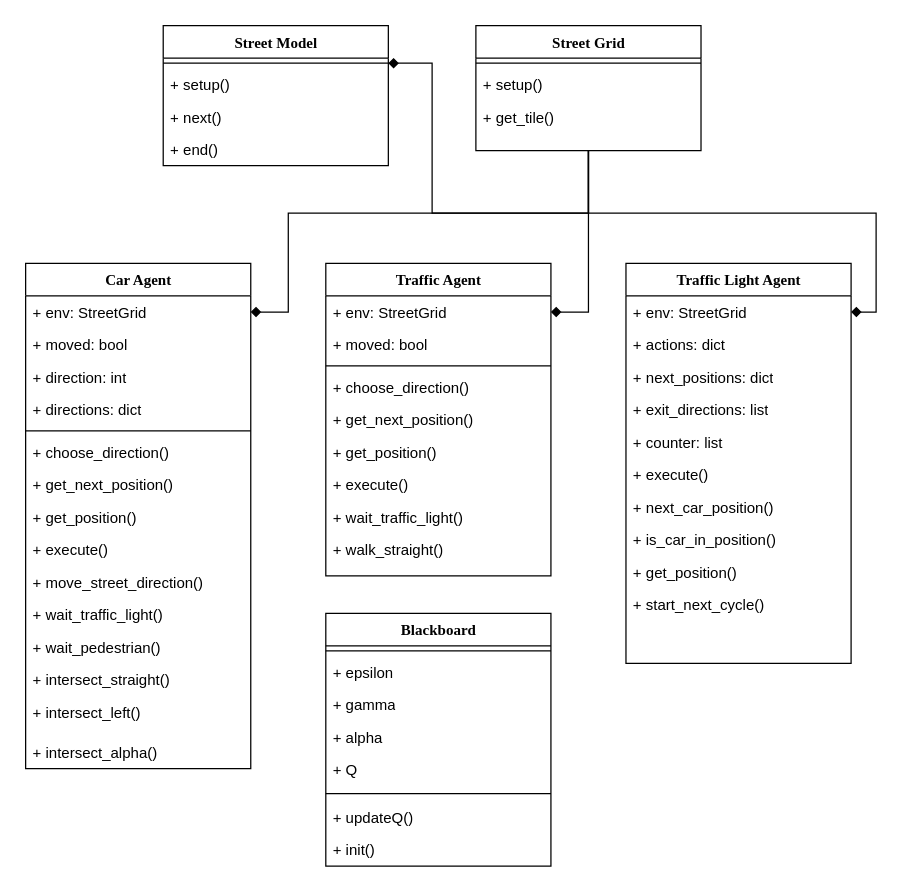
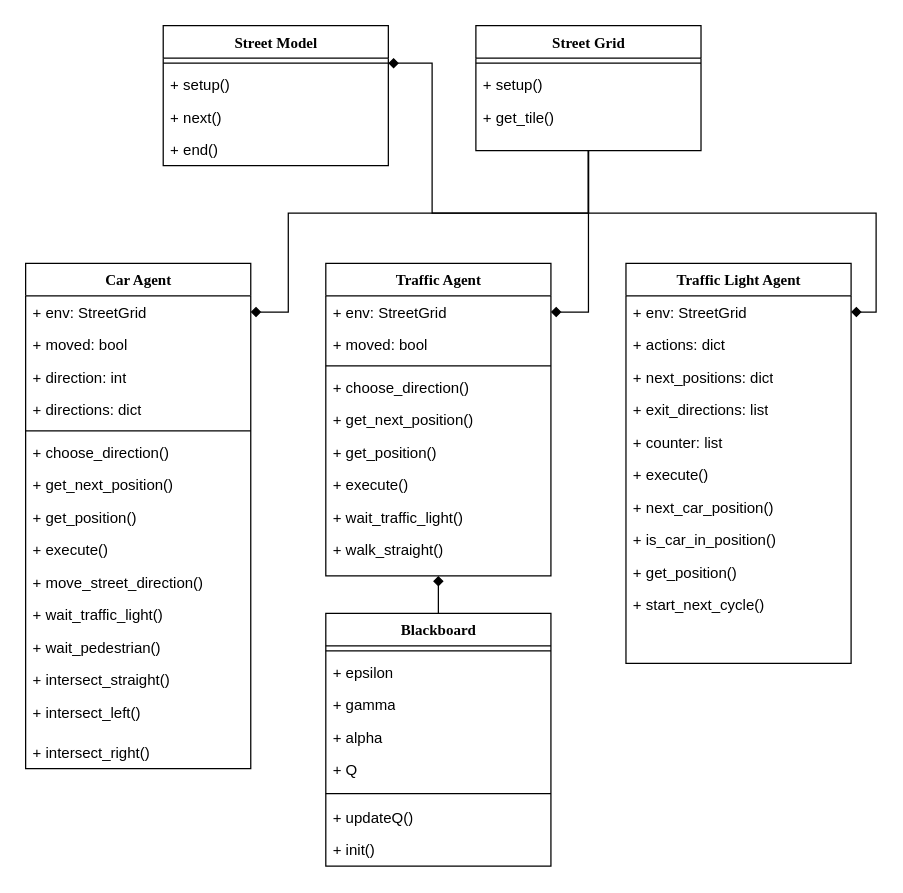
edge "Blackboard" -> "Traffic Agent": added
node "+ intersect_alpha()": label "+ intersect_alpha()" -> "+ intersect_right()"
